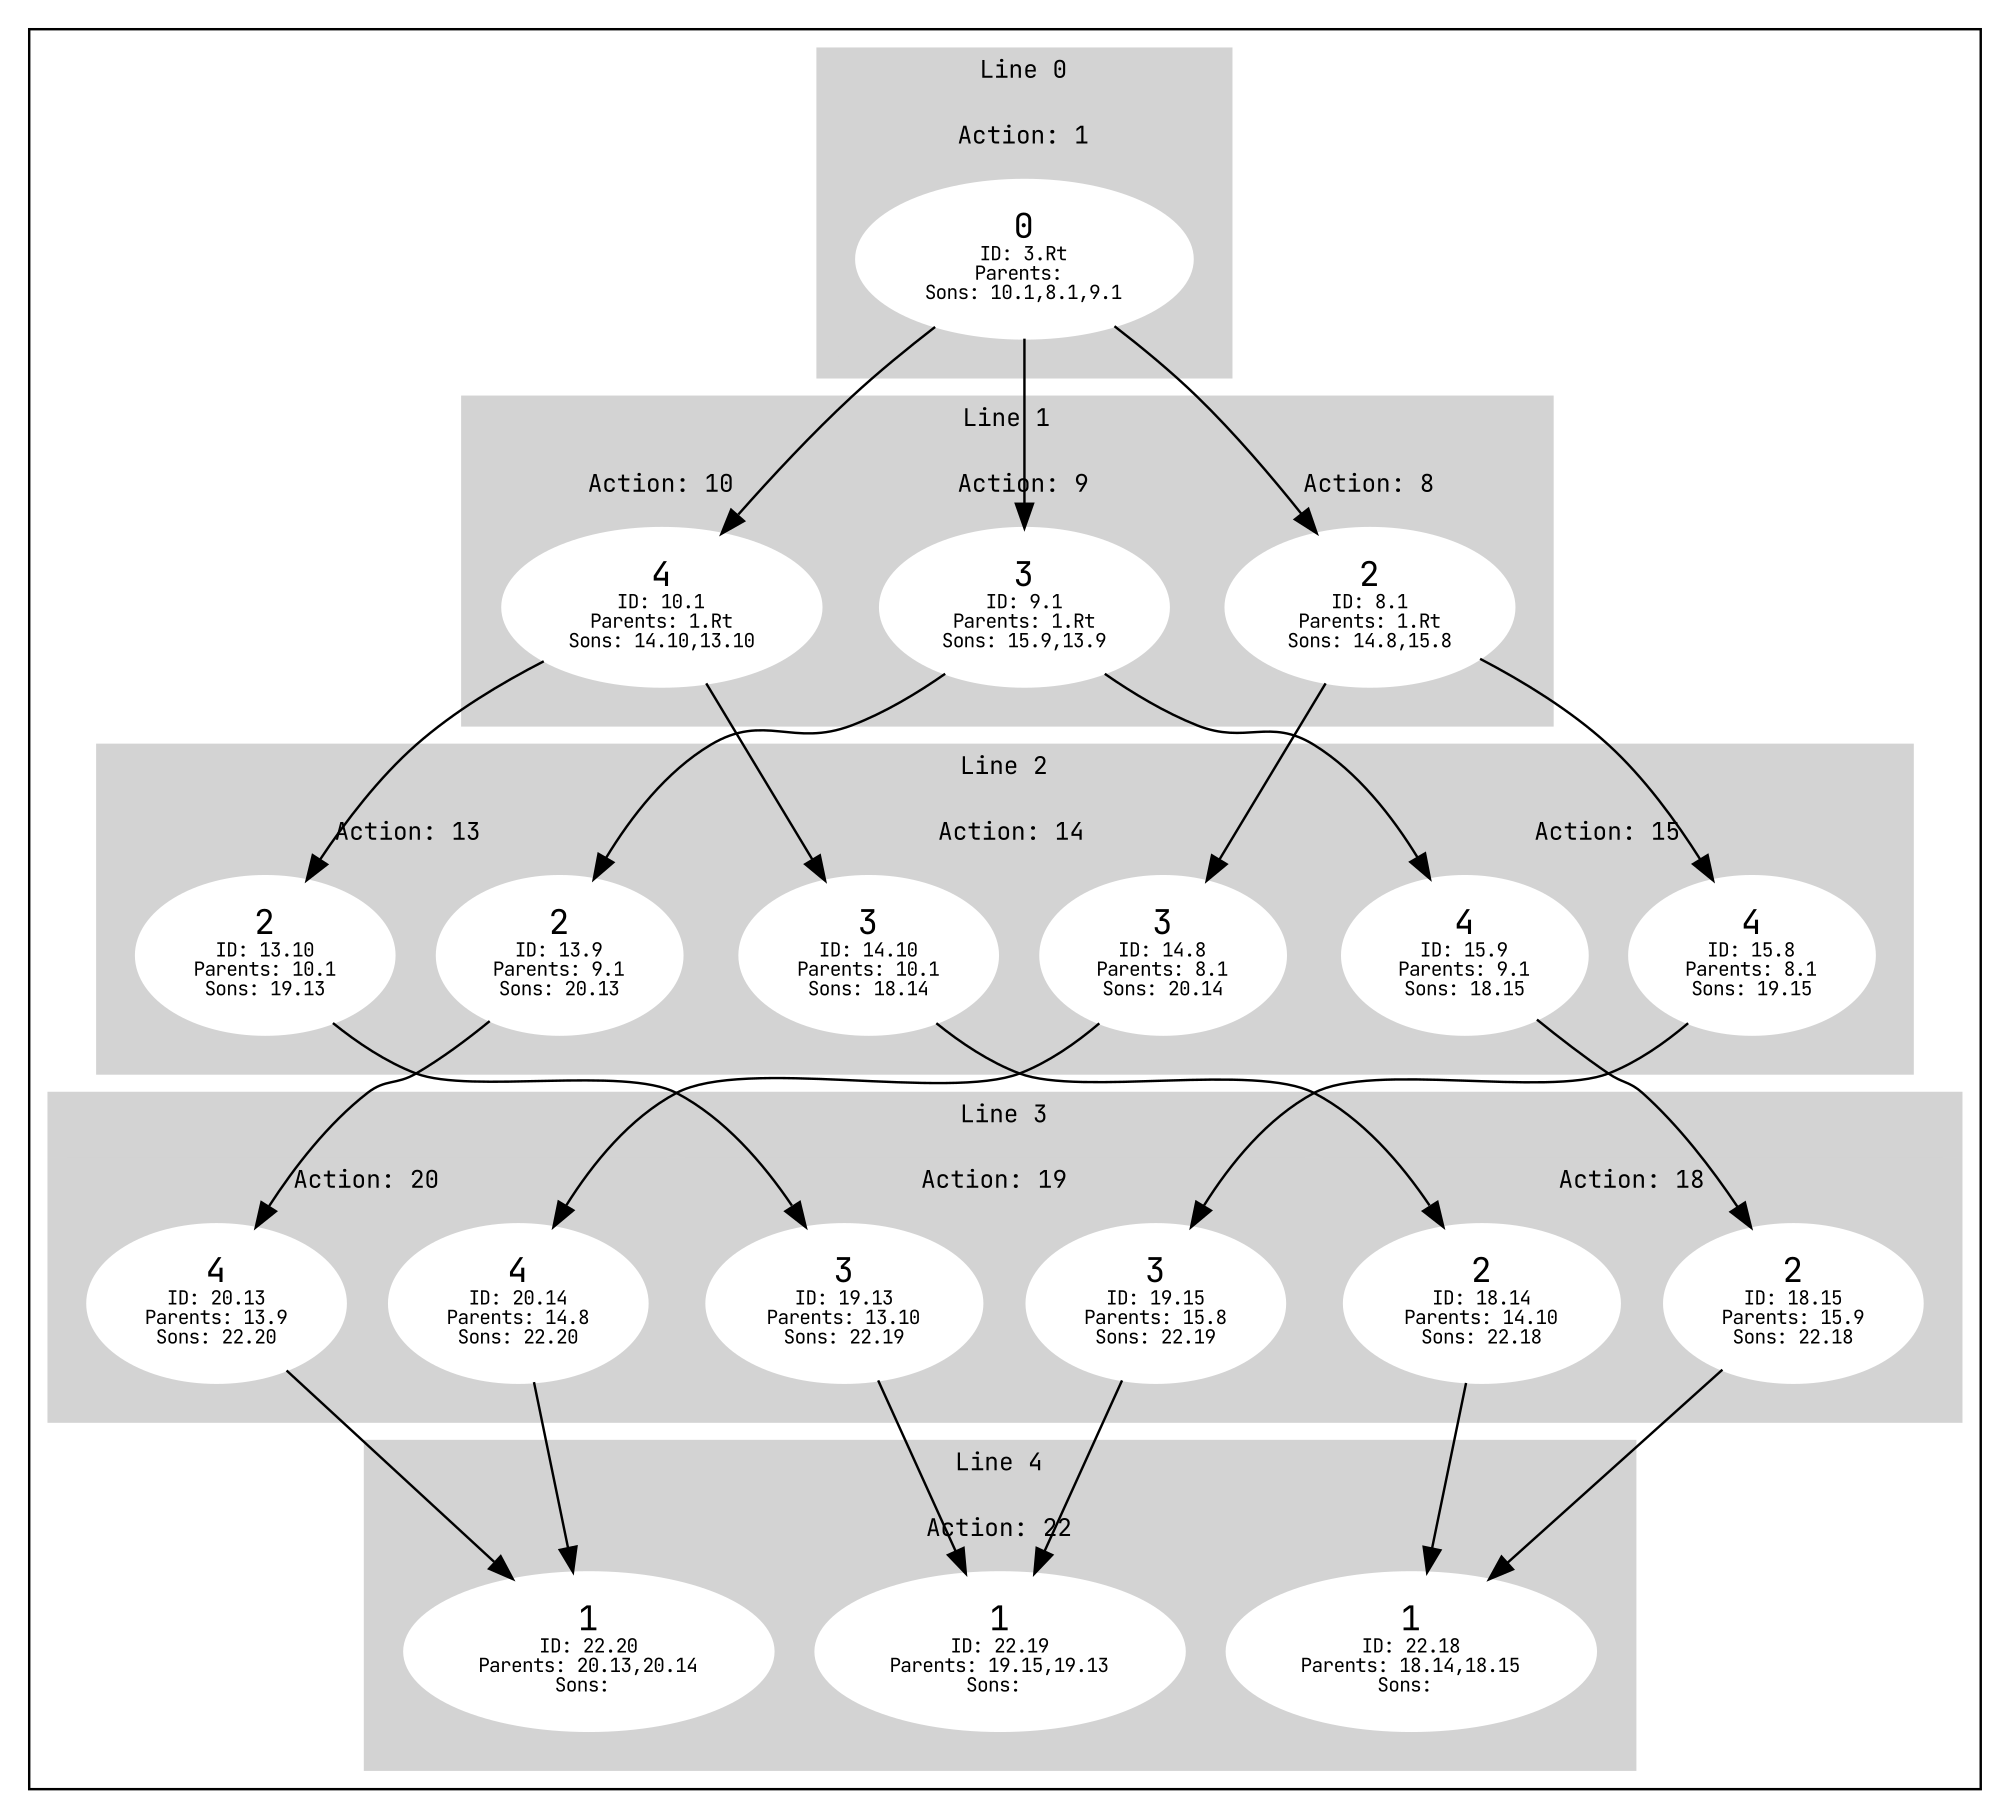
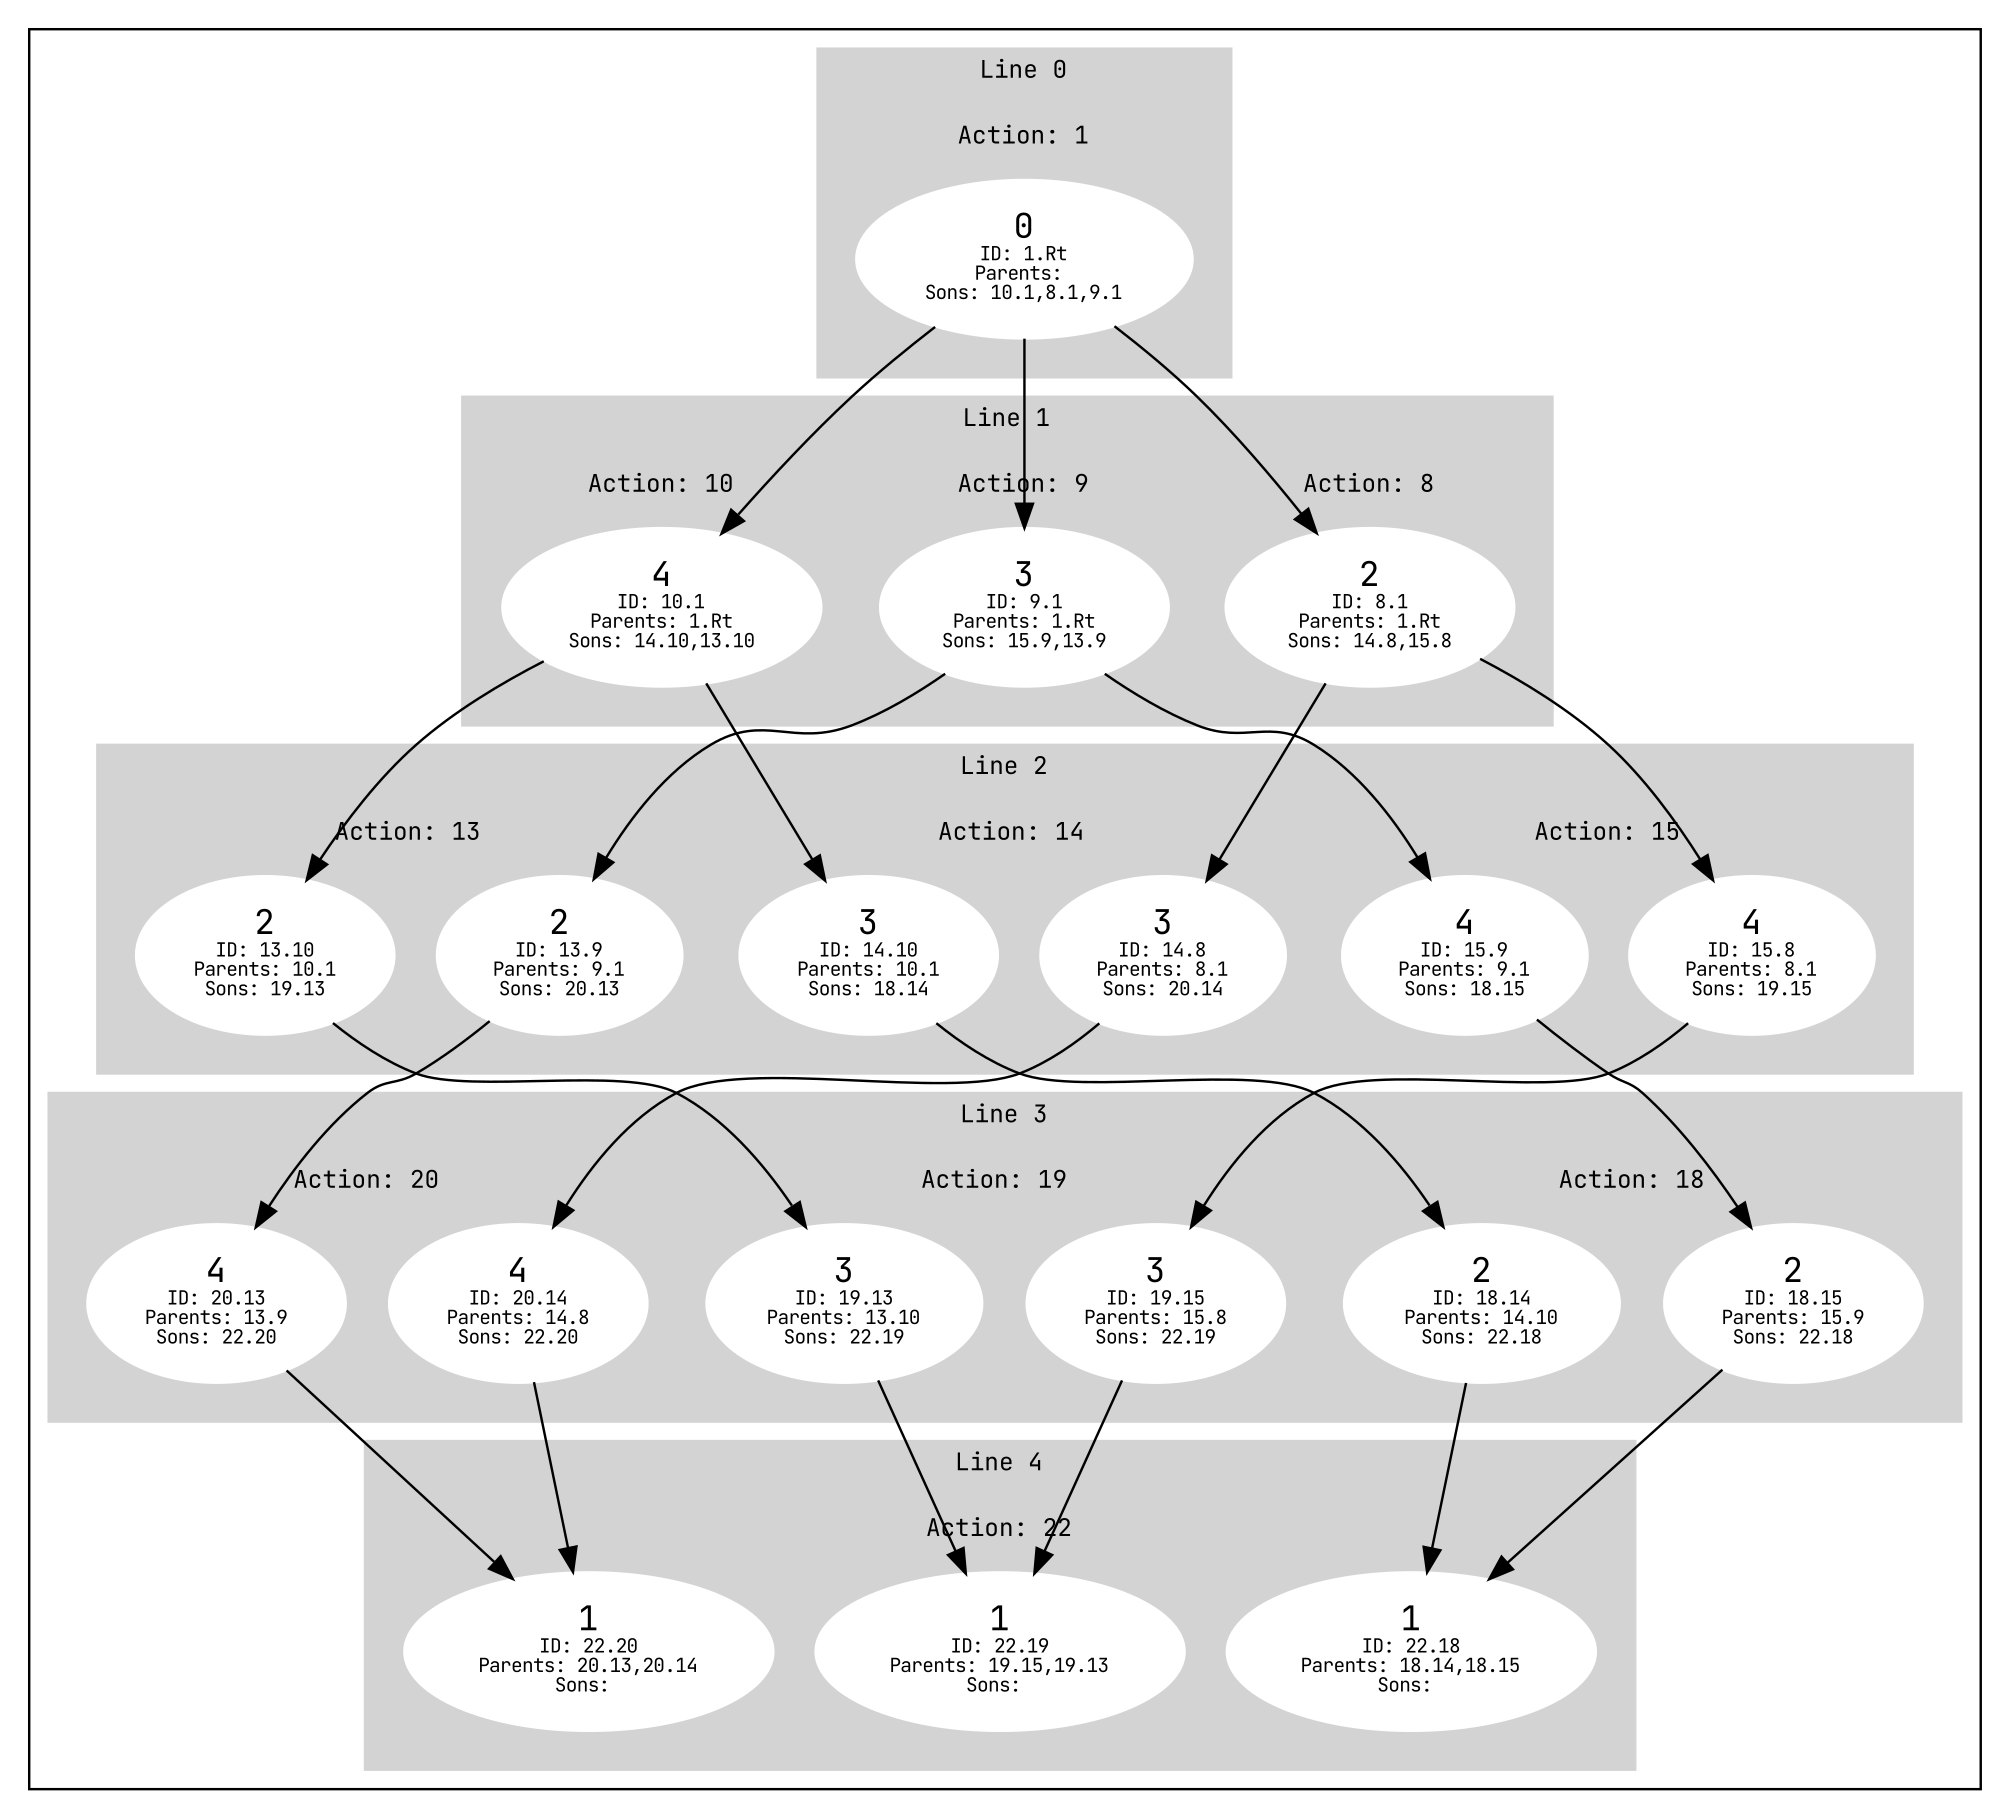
node "0": text "ID: 3.Rt" -> "ID: 1.Rt"
